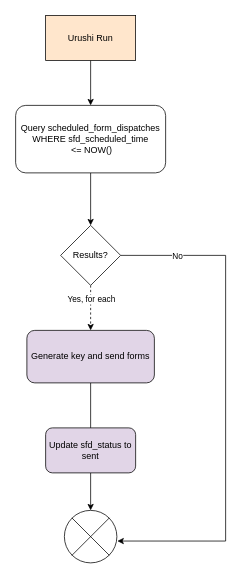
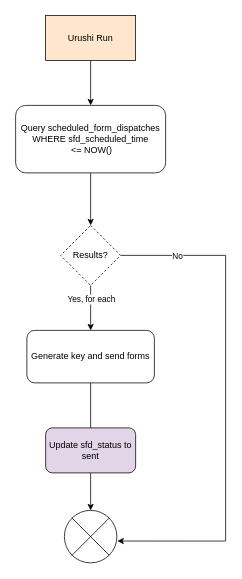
node "Results?": style solid -> dashed
edge "Results?" -> "Generate key and send forms": style dashed -> solid
node "Generate key and send forms": fillcolor #e1d5e7 -> #ffffff
